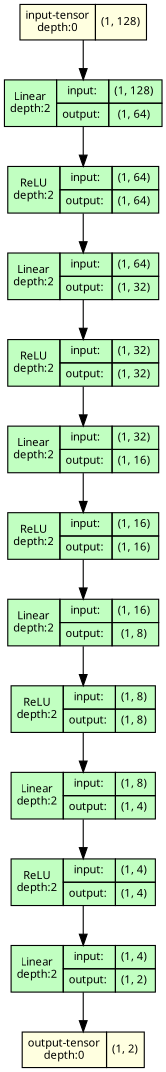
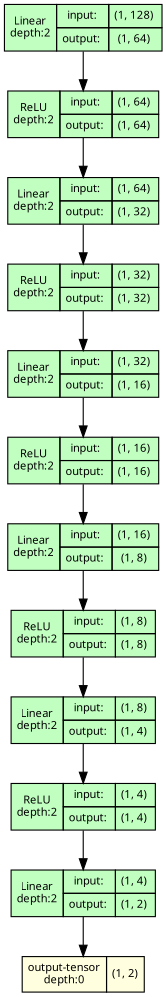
node "input-tensor": removed
